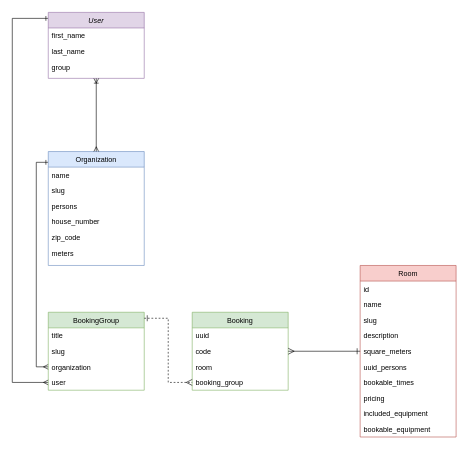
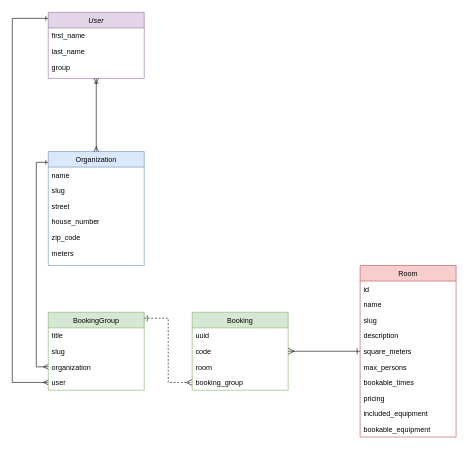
node "persons": label "persons" -> "street"
node "uuid_persons": label "uuid_persons" -> "max_persons"
